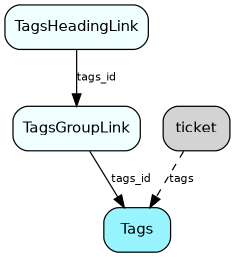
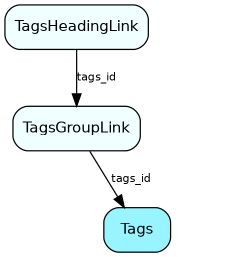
node "ticket": removed
